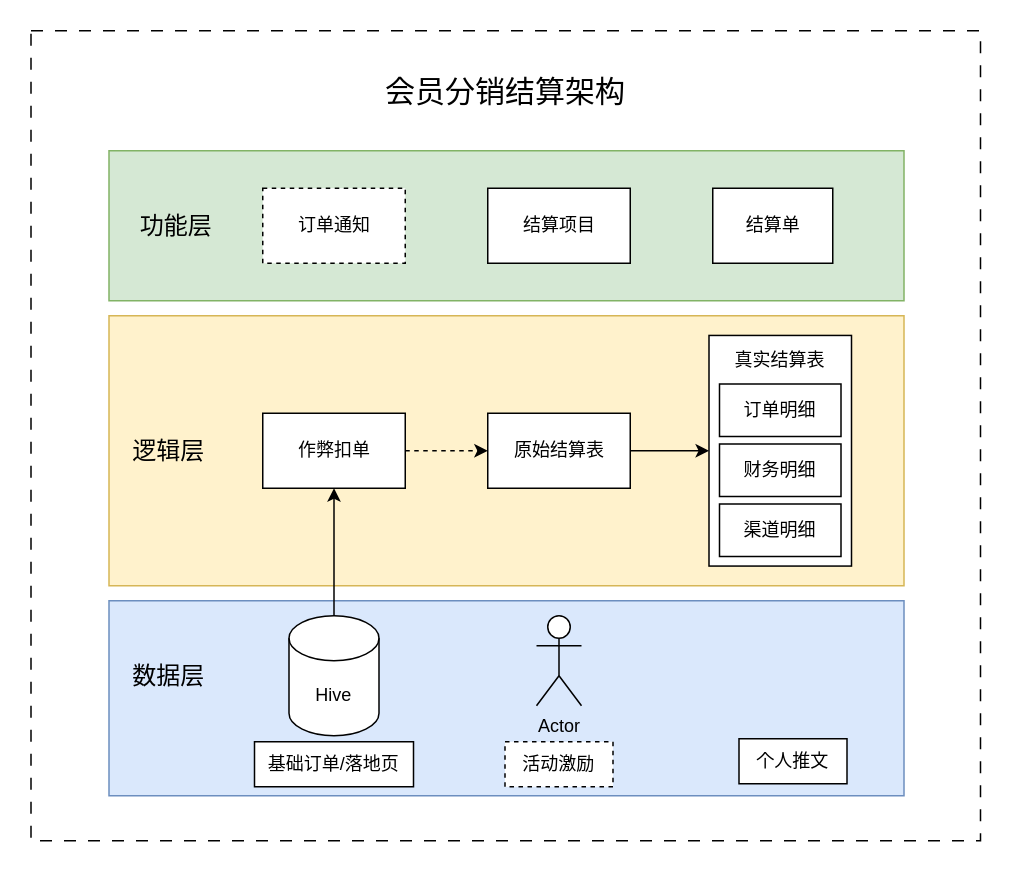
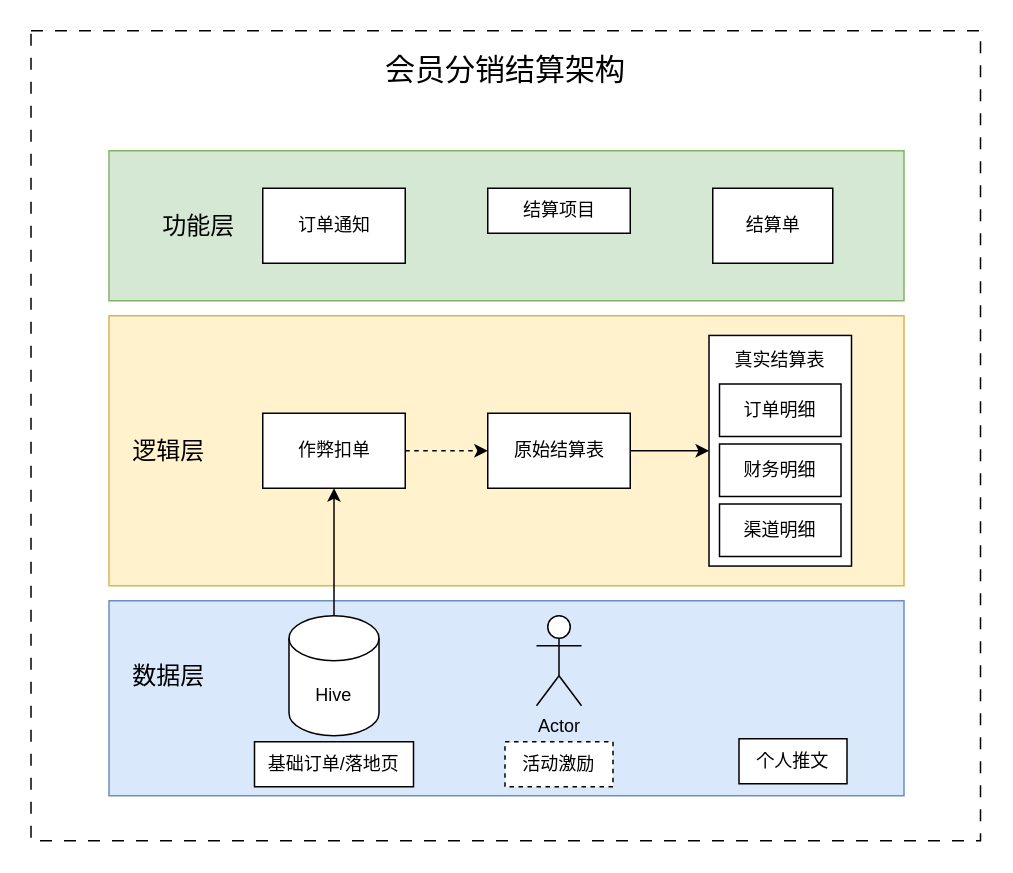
node "会员分销结算架构": moved (506, 91) -> (506, 68)
node "功能层": moved (176, 226) -> (199, 226)
node "订单通知": style dashed -> solid
node "结算项目": size 143x75 -> 143x45
